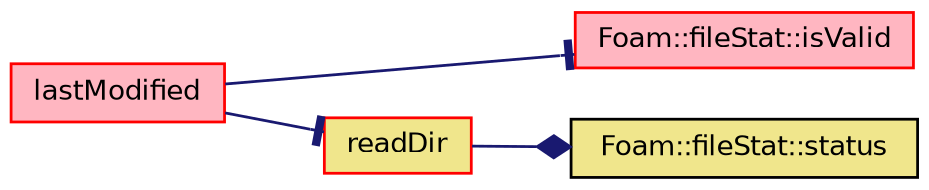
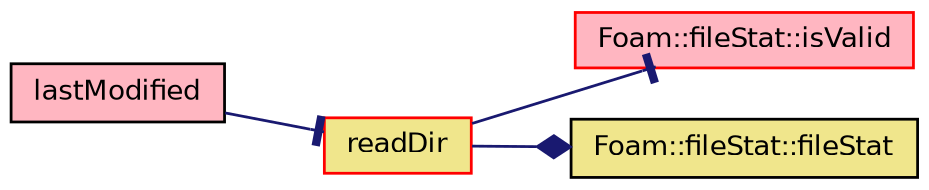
edge "lastModified" -> "Foam::fileStat::isValid": now "readDir" -> "Foam::fileStat::isValid"
node "lastModified": color red -> black
node "Foam::fileStat::status": label "Foam::fileStat::status" -> "Foam::fileStat::fileStat"
